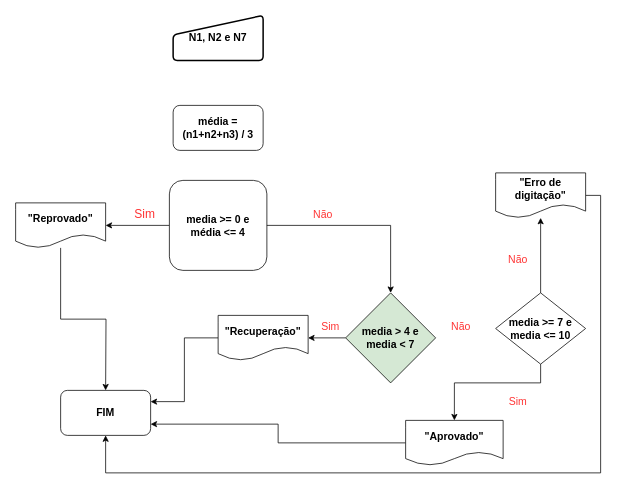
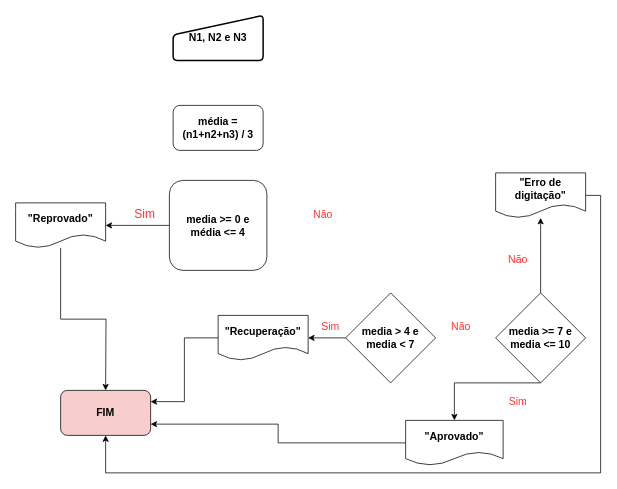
node "N1, N2 e N7": label "N1, N2 e N7" -> "N1, N2 e N3"
edge "media >= 0 e média <= 4" -> "media > 4 e media < 7": removed
node "media >= 7 e media <= 10": size 90x71 -> 90x90
node "media > 4 e media < 7": fillcolor #d5e8d4 -> #ffffff
node "FIM": fillcolor #ffffff -> #f8cecc
